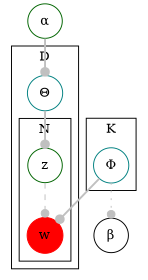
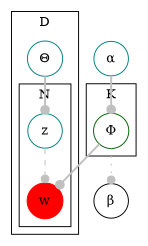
node "α": color darkgreen -> teal
edge "α" -> "Θ": now "α" -> "Φ"
node "z": color darkgreen -> teal
node "Φ": color teal -> darkgreen
